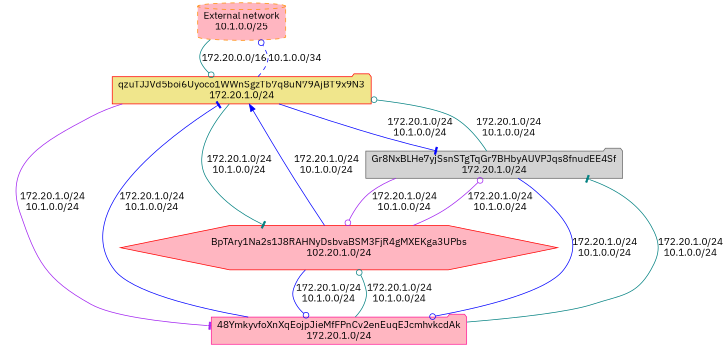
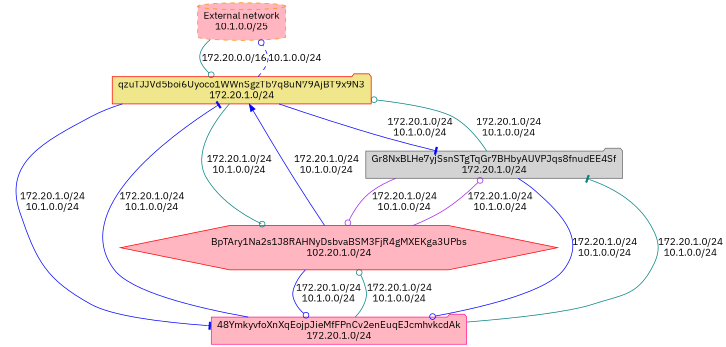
edge "qzuTJJVd5boi6Uyoco1WWnSgzTb7q8uN79AjBT9x9N3 172.20.1.0/24" -> "External network 10.1.0.0/25": label "10.1.0.0/34" -> "10.1.0.0/24"
edge "qzuTJJVd5boi6Uyoco1WWnSgzTb7q8uN79AjBT9x9N3 172.20.1.0/24" -> "BpTAry1Na2s1J8RAHNyDsbvaBSM3FjR4gMXEKga3UPbs 102.20.1.0/24": arrowhead tee -> odot
edge "qzuTJJVd5boi6Uyoco1WWnSgzTb7q8uN79AjBT9x9N3 172.20.1.0/24" -> "48YmkyvfoXnXqEojpJieMfFPnCv2enEuqEJcmhvkcdAk 172.20.1.0/24": color purple -> blue
